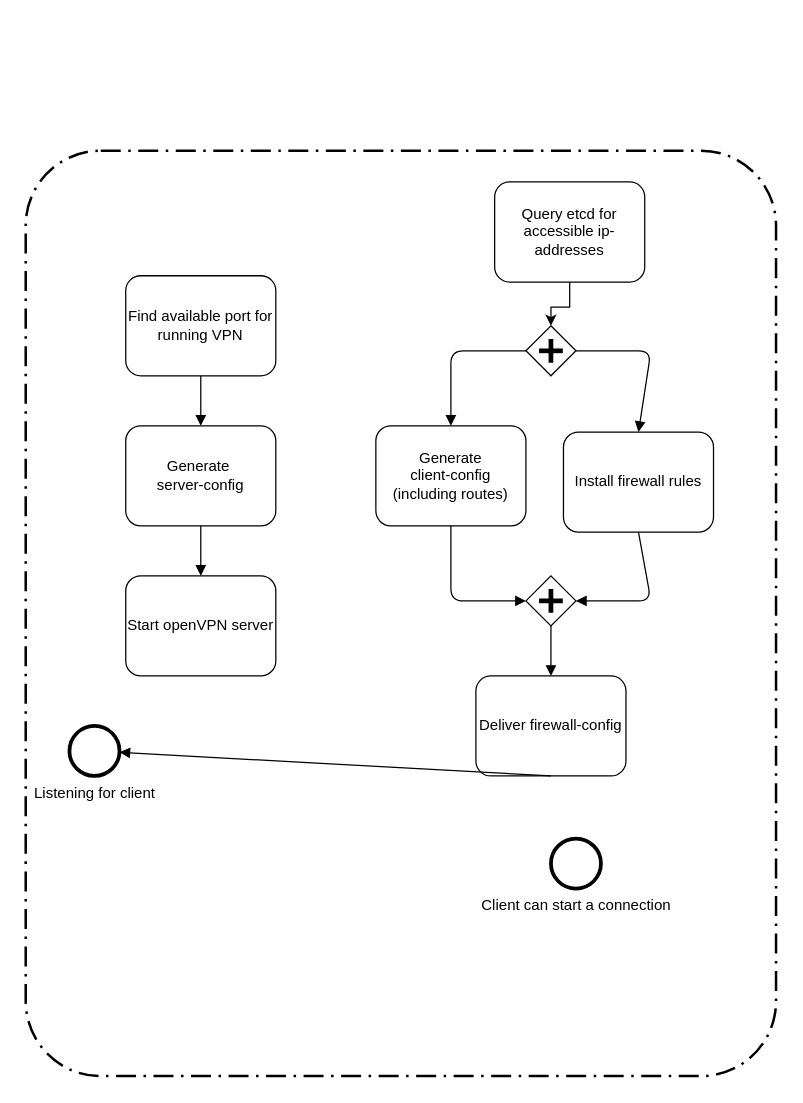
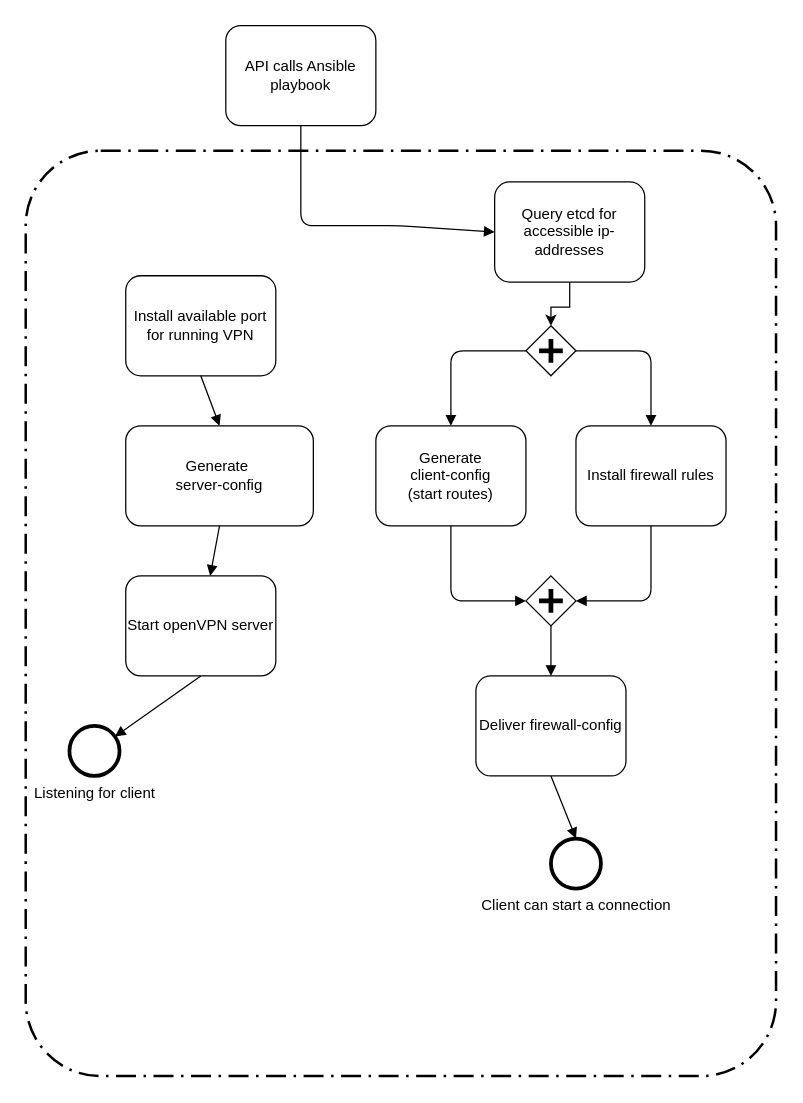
node "API calls Ansible playbook": added
edge "API calls Ansible playbook" -> "Query etcd for accessible ip-addresses": added
node "Find available port for running VPN": label "Find available port for running VPN" -> "Install available port for running VPN"
node "Generate server-config": size 150x100 -> 188x100
node "Generate client-config (including routes)": label "Generate client-config (including routes)" -> "Generate client-config (start routes)"
node "Install firewall rules": moved (638, 482) -> (651, 476)
edge "Start openVPN server" -> "Listening for client": added
edge "Deliver firewall-config" -> "Listening for client": now "Deliver firewall-config" -> "Client can start a connection"
